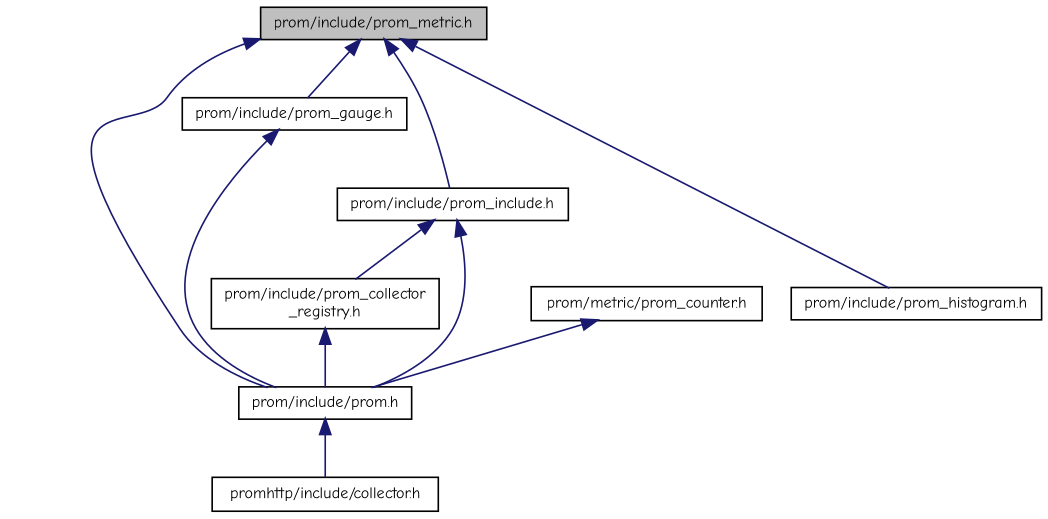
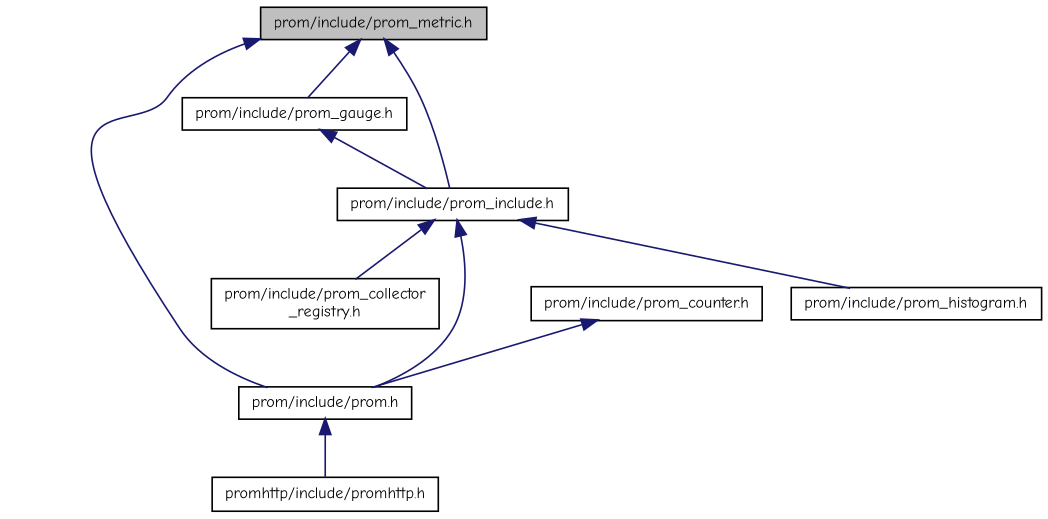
edge "prom/include/prom_histogram.h" -> "prom/include/prom_metric.h": now "prom/include/prom_histogram.h" -> "prom/include/prom_include.h"
edge "prom/include/prom.h" -> "prom/include/prom_gauge.h": now "prom/include/prom_include.h" -> "prom/include/prom_gauge.h"
node "prom/metric/prom_counter.h": label "prom/metric/prom_counter.h" -> "prom/include/prom_counter.h"
edge "prom/include/prom.h" -> "prom/include/prom_collector _registry.h": removed
node "promhttp/include/collector.h": label "promhttp/include/collector.h" -> "promhttp/include/promhttp.h"
